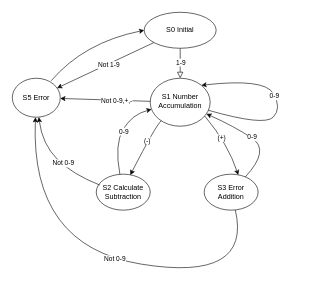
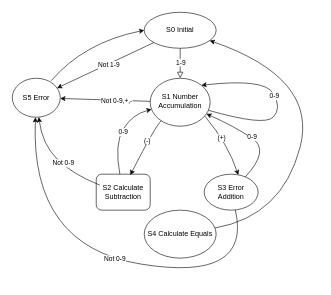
edge "S4 Calculate Equals" -> "S0 Initial": added
node "S2 Calculate Subtraction": shape ellipse -> rounded rectangle
node "S4 Calculate Equals": added
